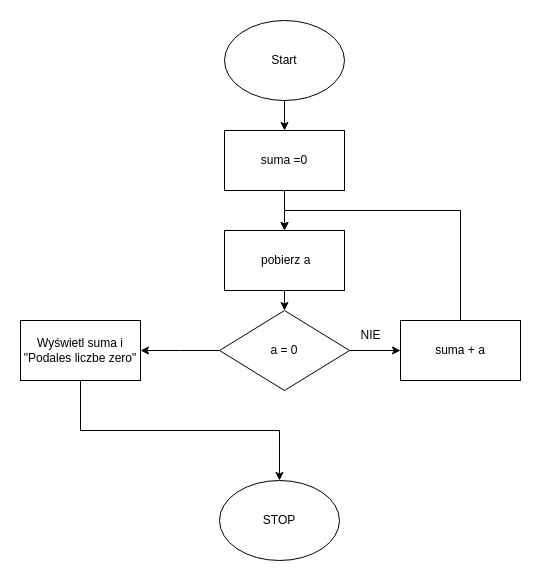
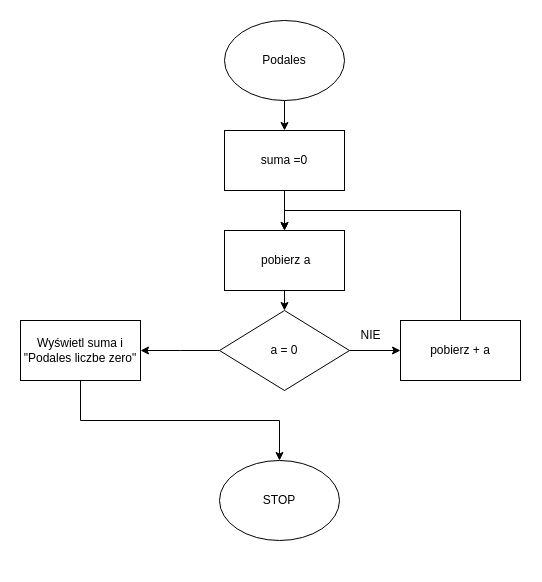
node "Start": label "Start" -> "Podales"
node "suma + a": label "suma + a" -> "pobierz + a"
node "STOP": moved (280, 521) -> (280, 501)
